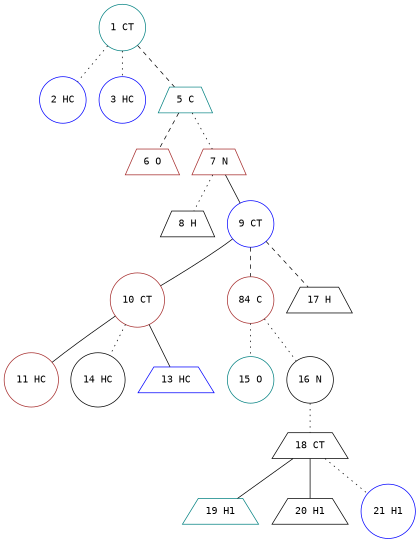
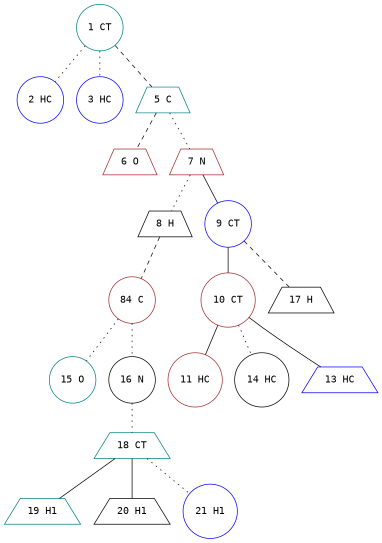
edge "9 CT" -- "84 C": now "8 H" -- "84 C"
node "18 CT": color black -> teal
